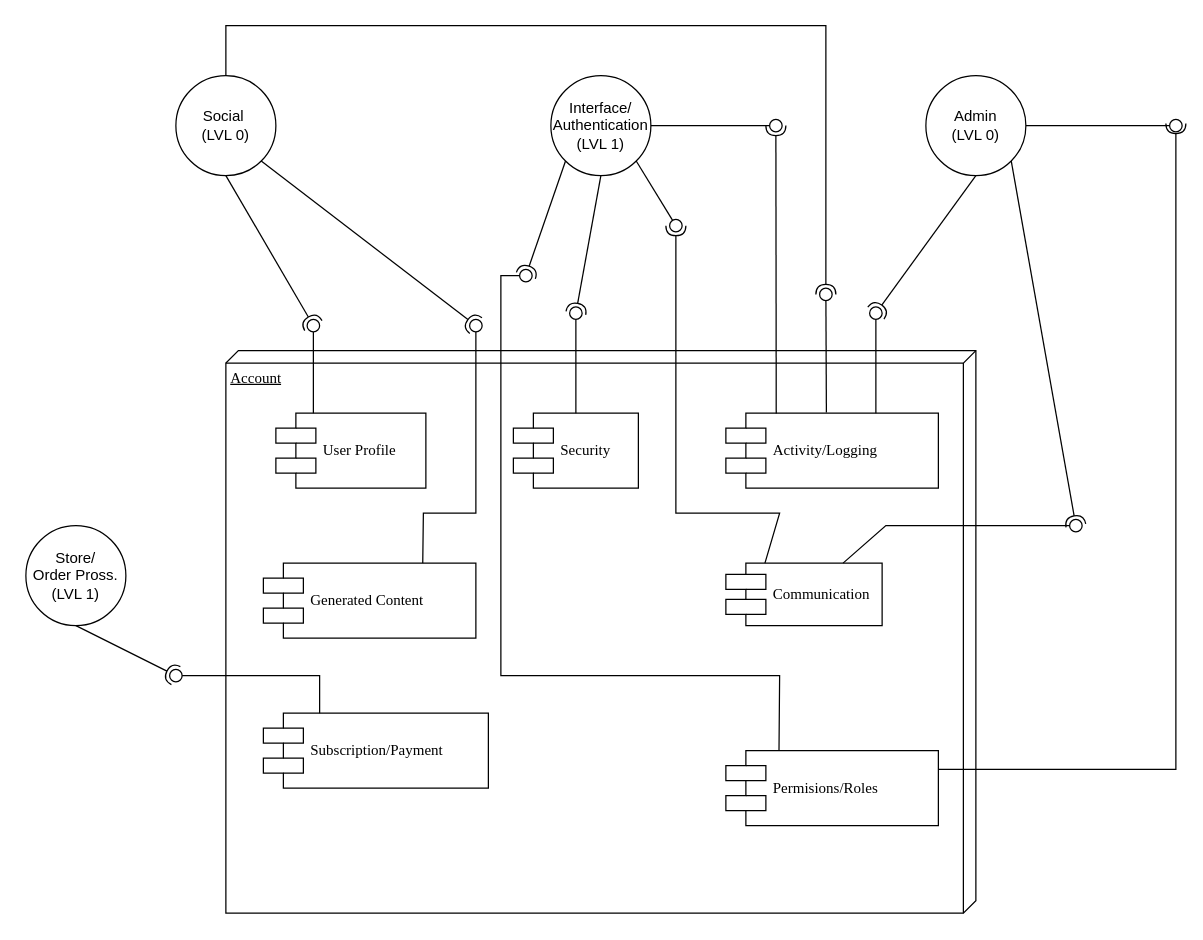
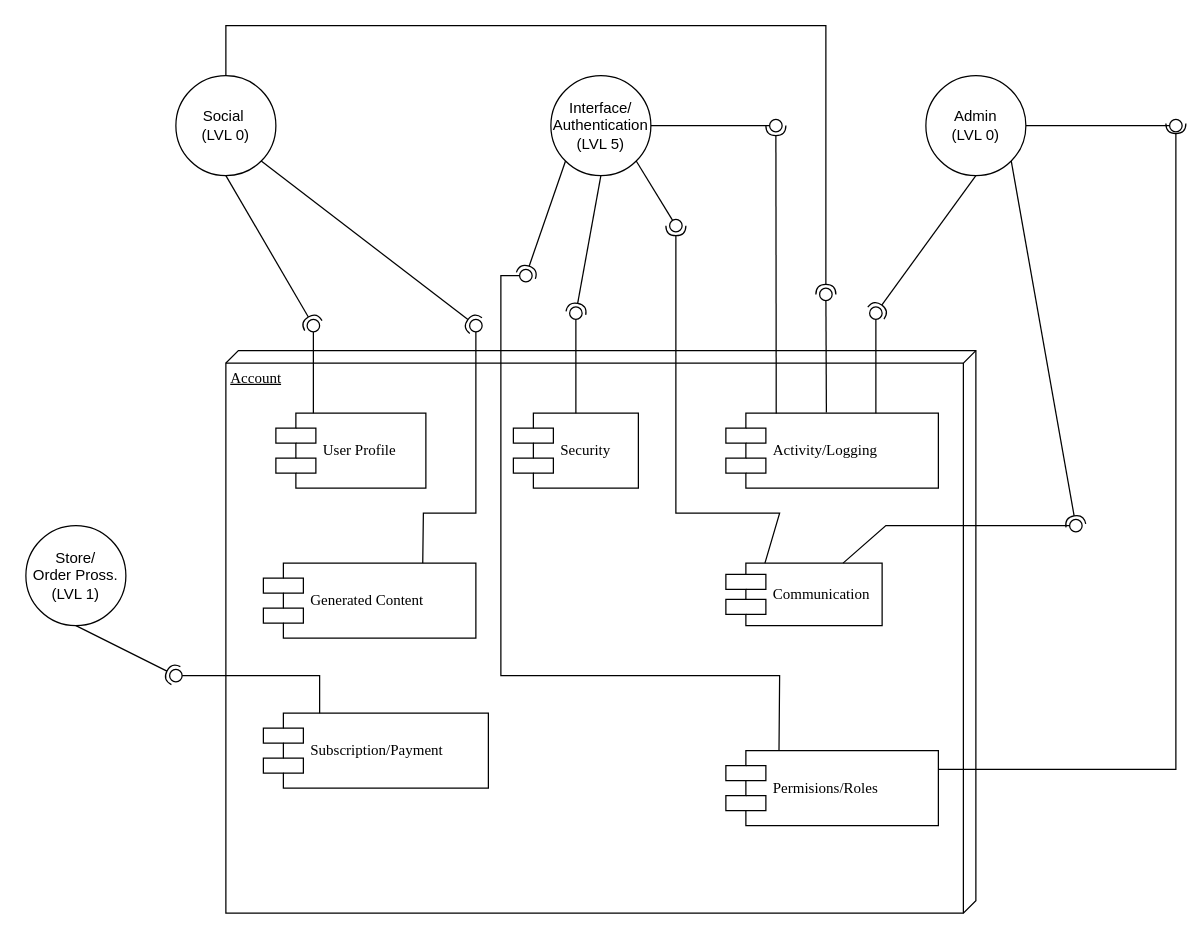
node "Interface/ Authentication (LVL 1)": label "Interface/ Authentication (LVL 1)" -> "Interface/ Authentication (LVL 5)"
